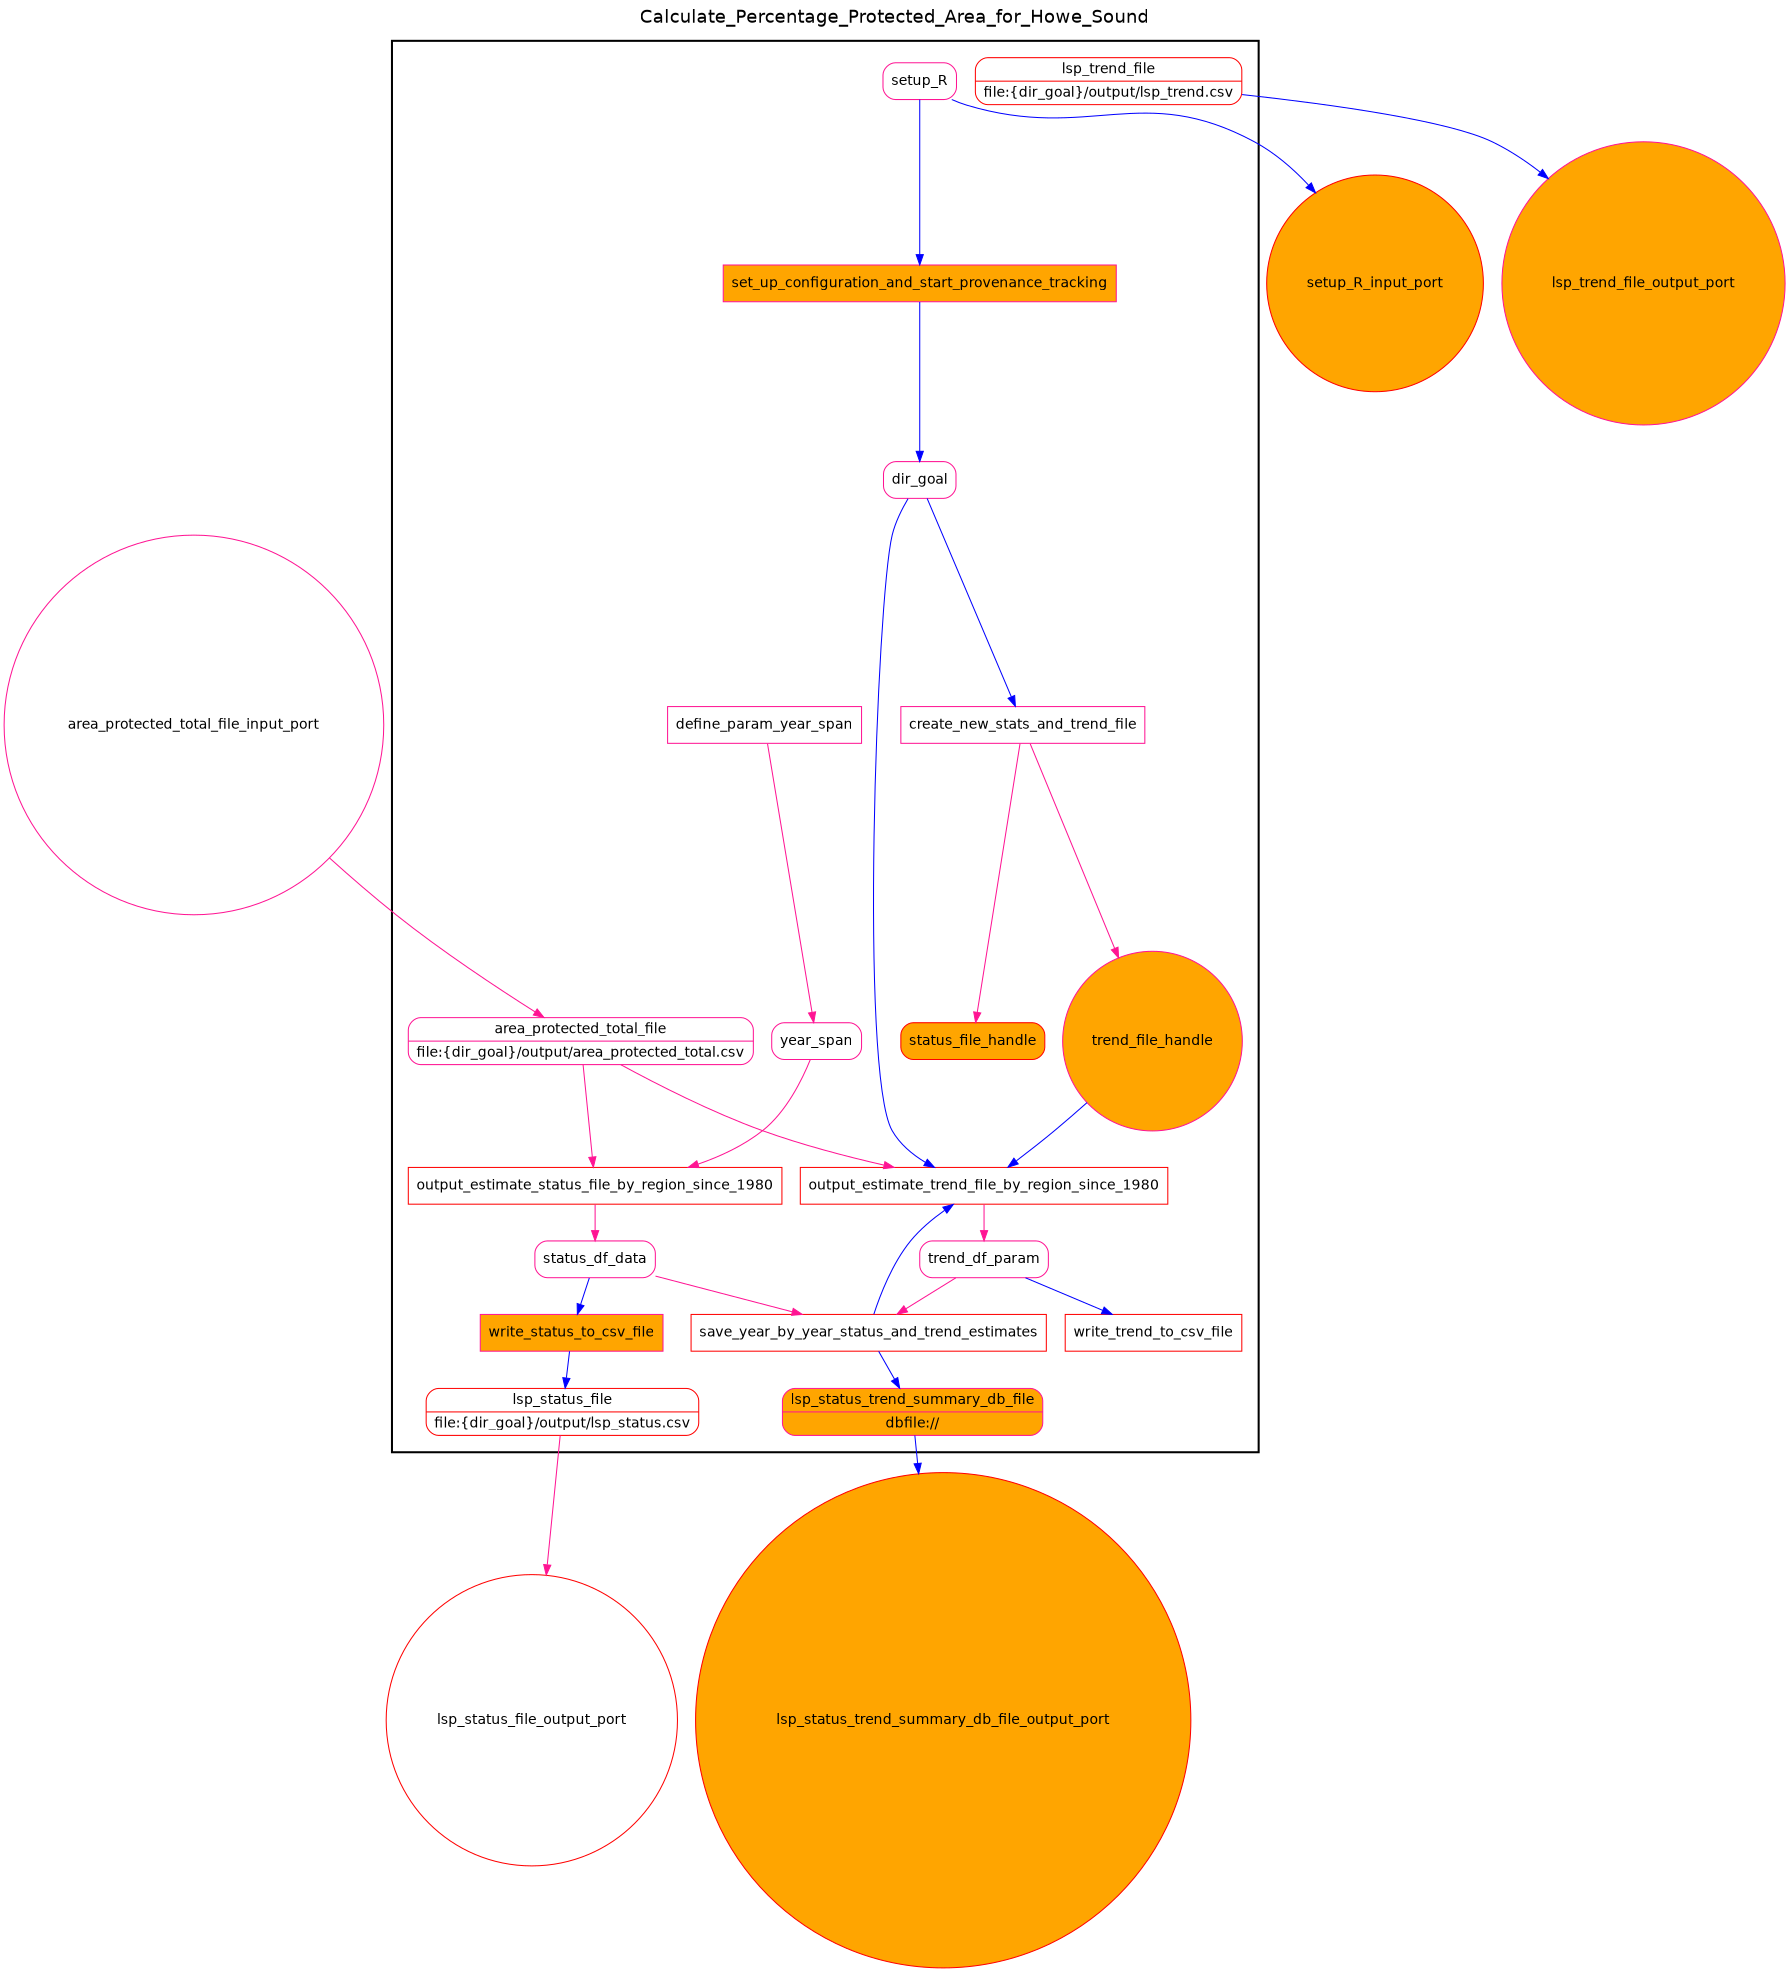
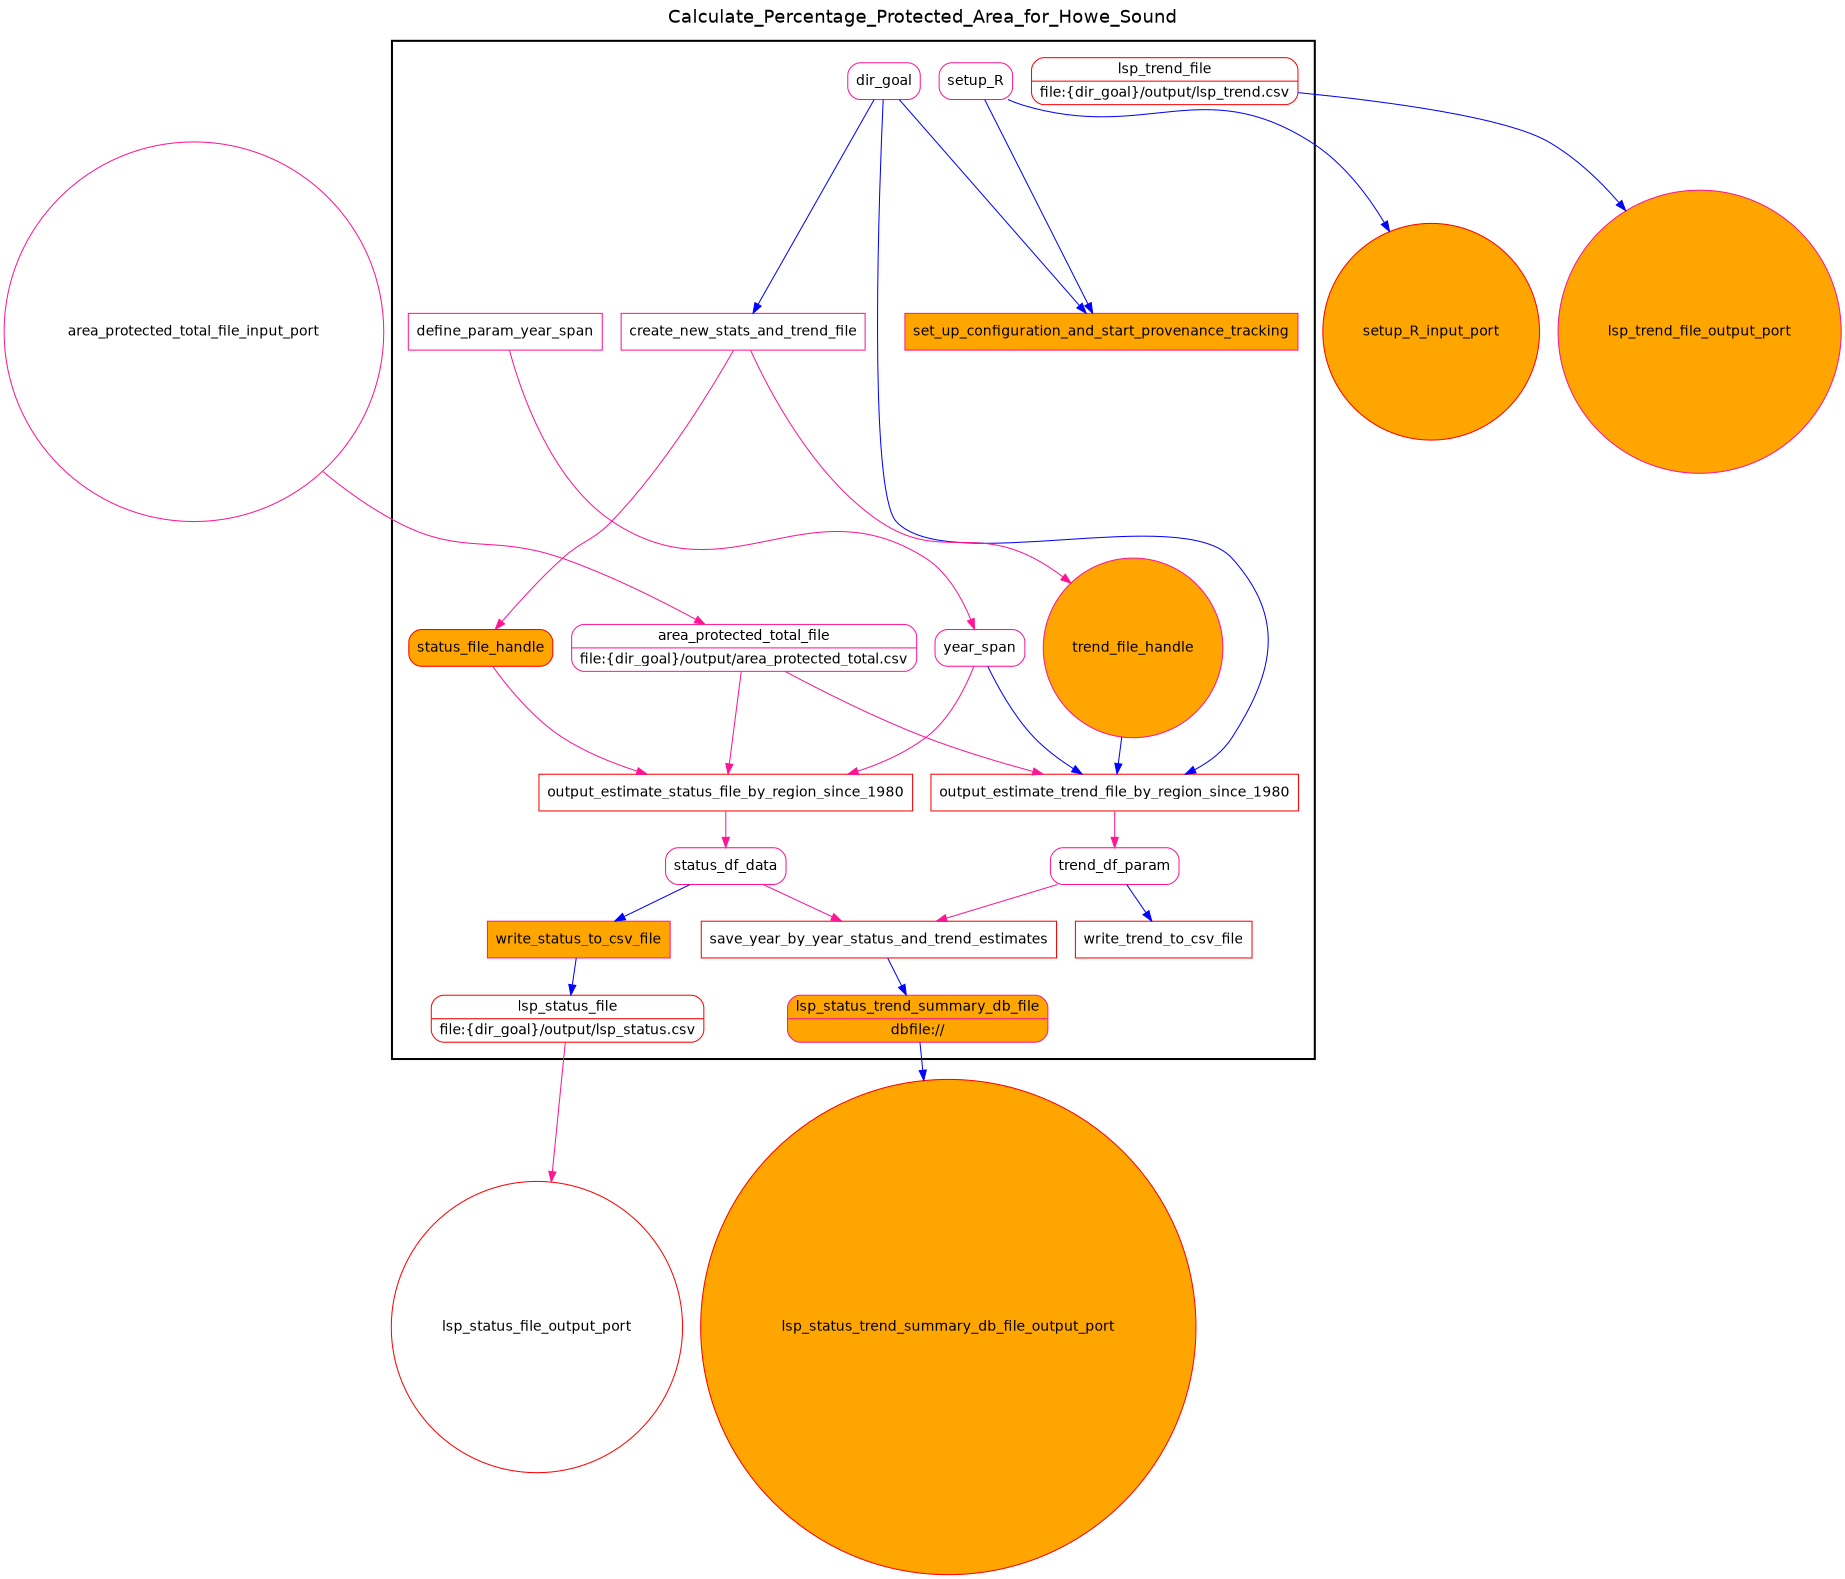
edge "set_up_configuration_and_start_provenance_tracking" -> "dir_goal": reversed
edge "status_file_handle" -> "output_estimate_status_file_by_region_since_1980": added
edge "save_year_by_year_status_and_trend_estimates" -> "output_estimate_trend_file_by_region_since_1980": now "year_span" -> "output_estimate_trend_file_by_region_since_1980"
